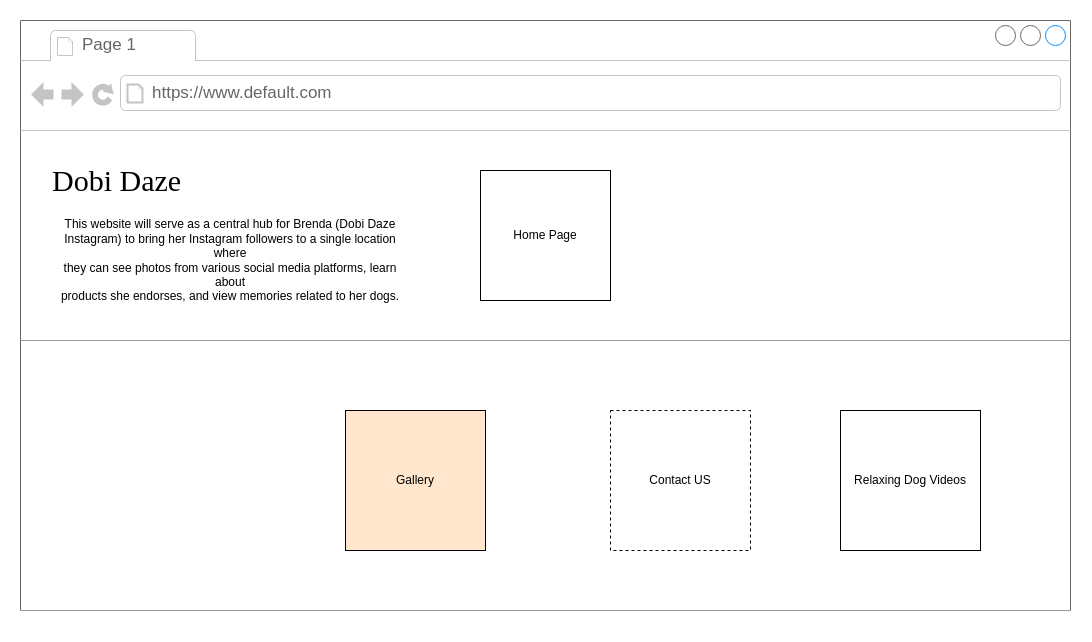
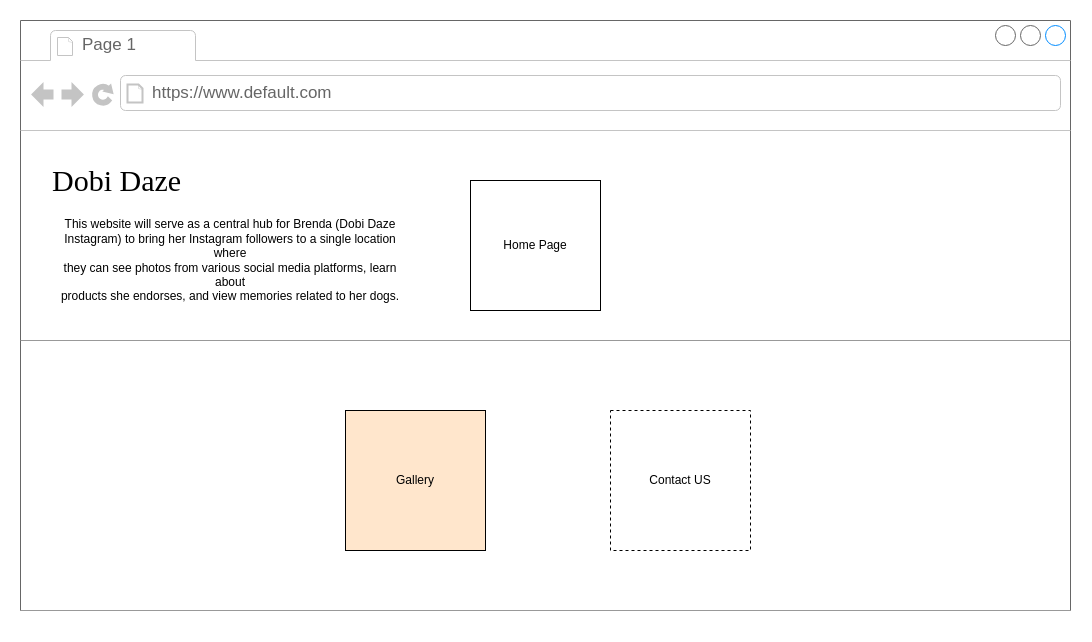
node "Home Page": moved (546, 236) -> (536, 246)
node "Relaxing Dog Videos": removed
